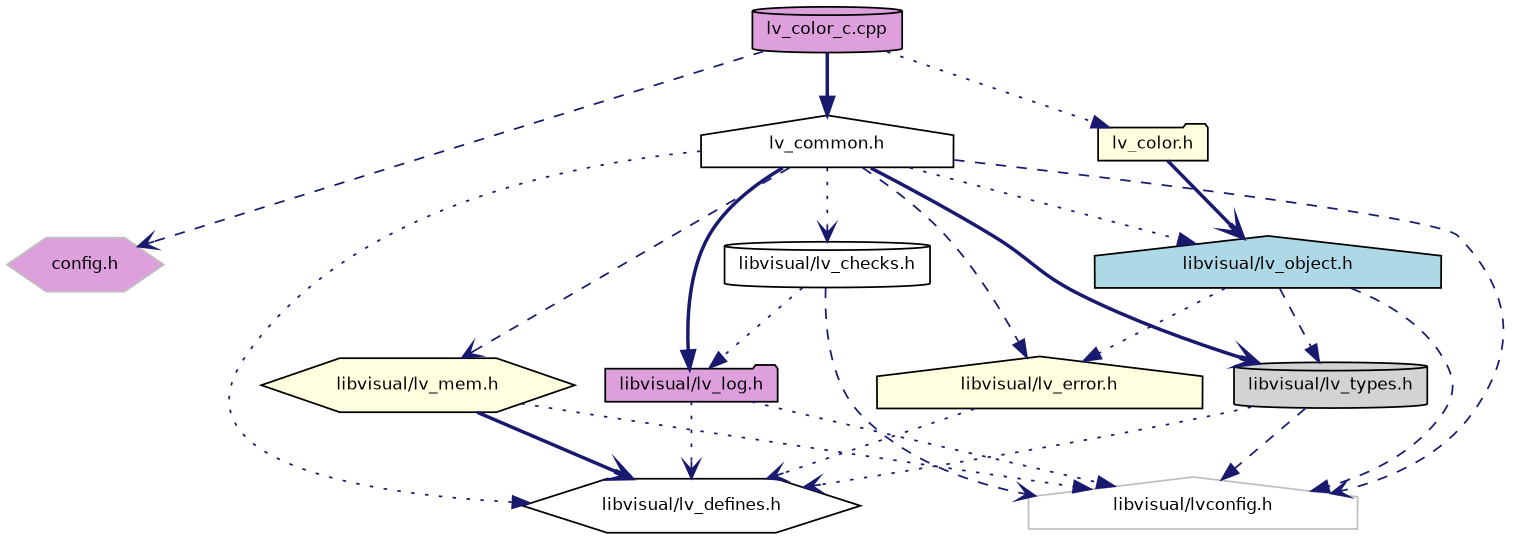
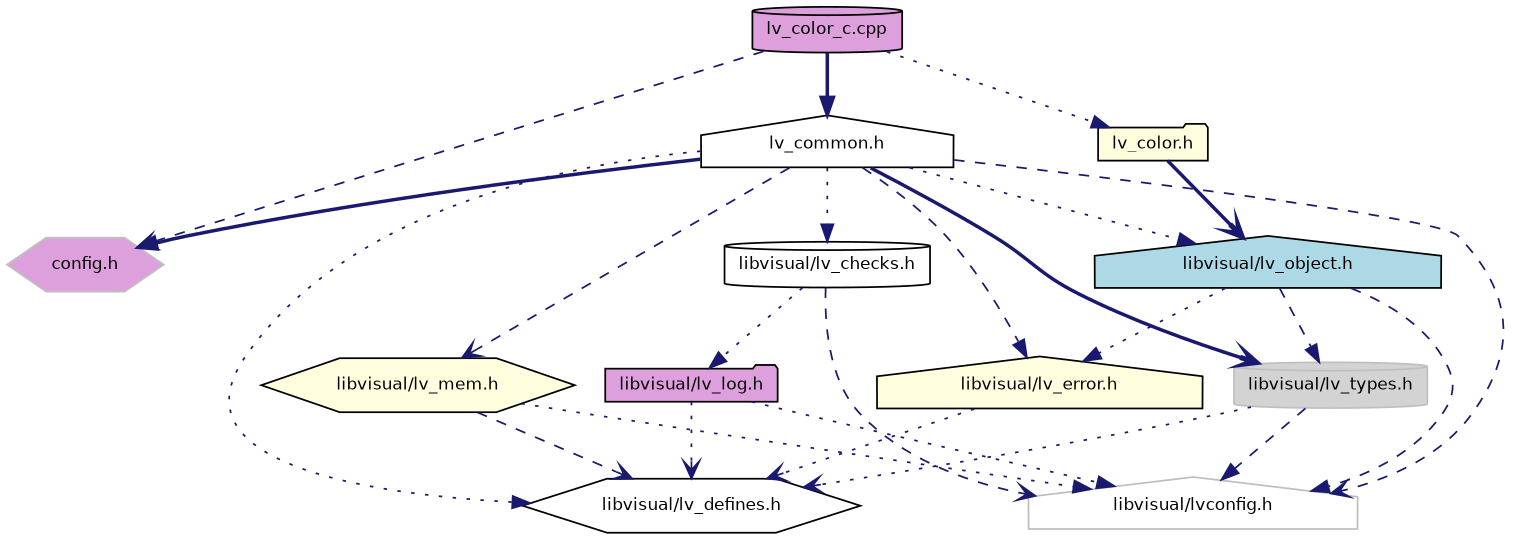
edge "lv_common.h" -> "libvisual/lv_checks.h": arrowhead vee -> normal
edge "lv_common.h" -> "libvisual/lv_log.h": now "lv_common.h" -> "config.h"
node "libvisual/lv_types.h": color black -> grey75
edge "libvisual/lv_mem.h" -> "libvisual/lv_defines.h": style bold -> dashed
